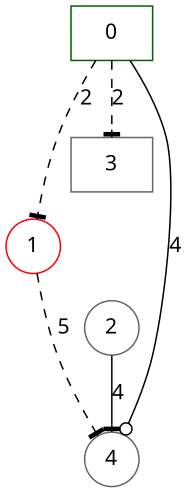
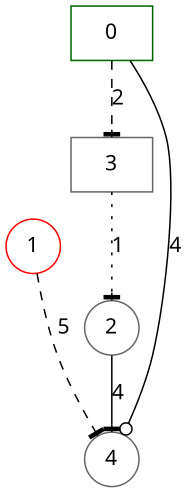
edge "0" -> "1": removed, label "2"
edge "3" -> "2": added, label "1"
